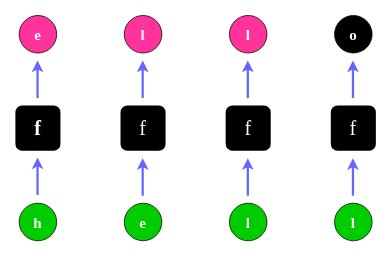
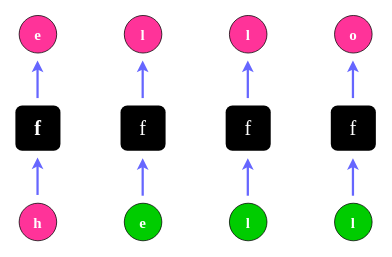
node "o": fillcolor #000000 -> #ff3399
node "h": fillcolor #00cc00 -> #ff3399
